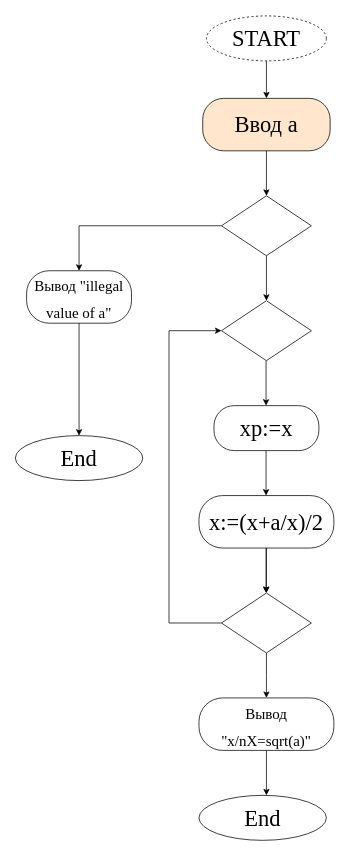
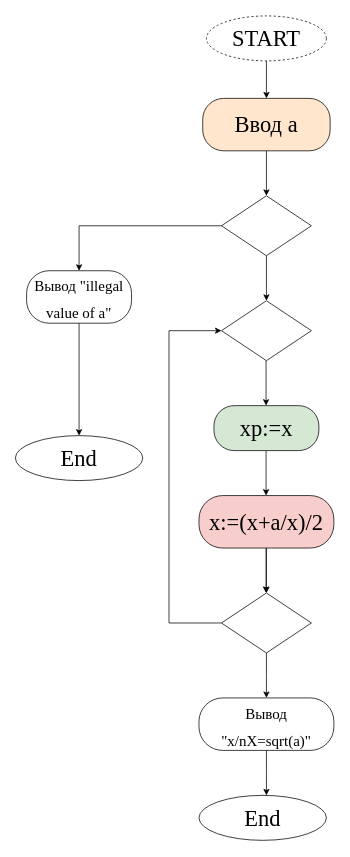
node "xp:=x": fillcolor #ffffff -> #d5e8d4
node "x:=(x+a/x)/2": fillcolor #ffffff -> #f8cecc
